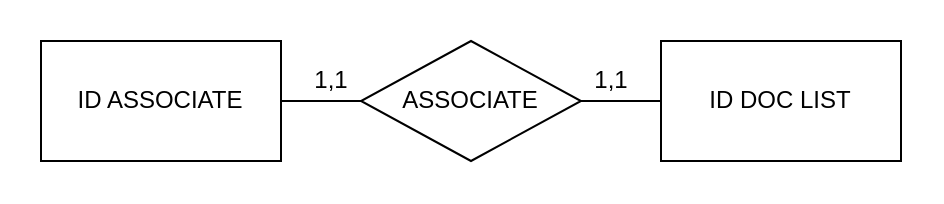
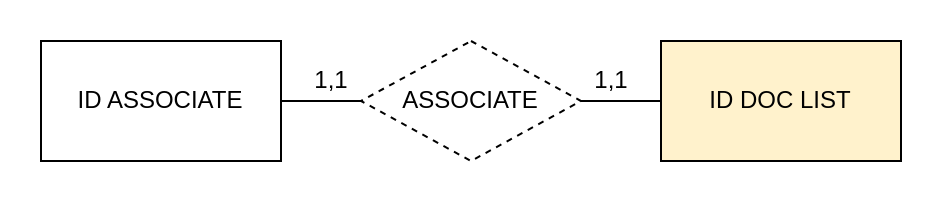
node "ASSOCIATE": style solid -> dashed
node "ID DOC LIST": fillcolor #ffffff -> #fff2cc
